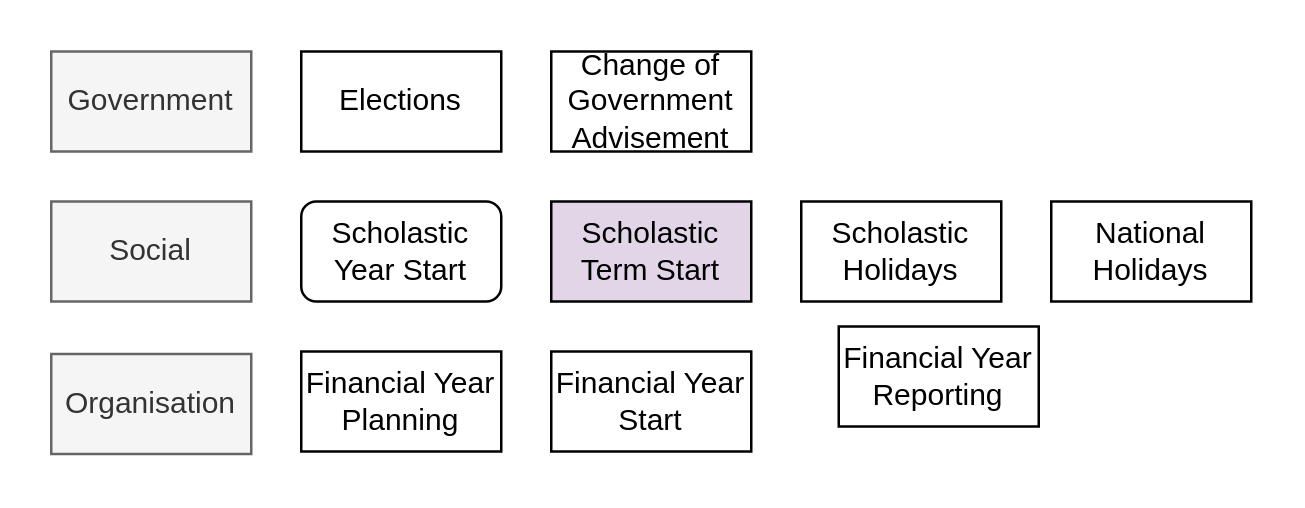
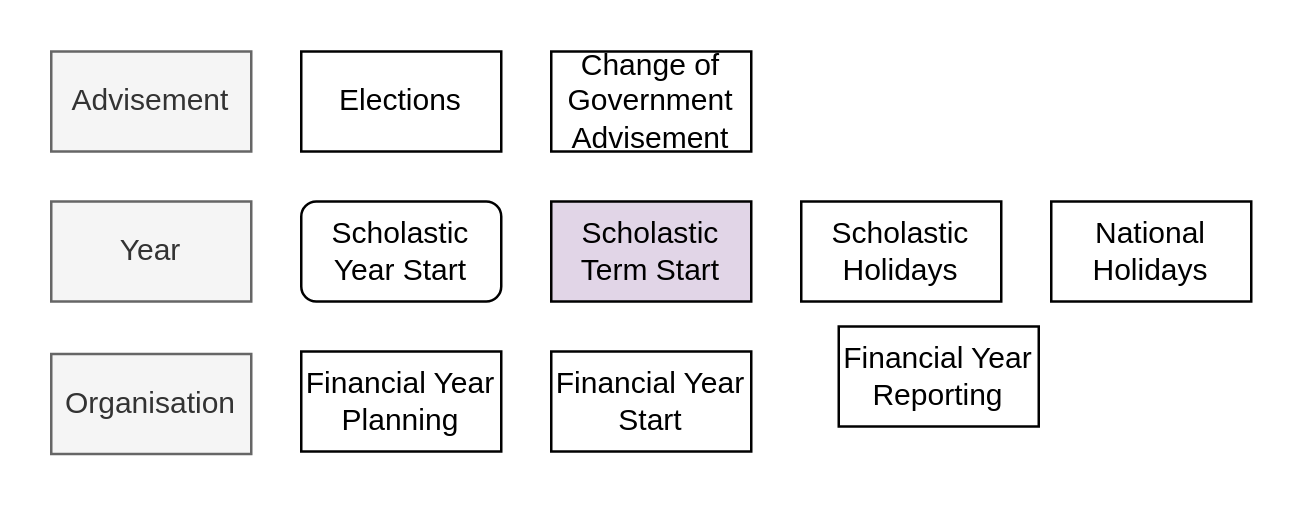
node "Government": label "Government" -> "Advisement"
node "Social": label "Social" -> "Year"
